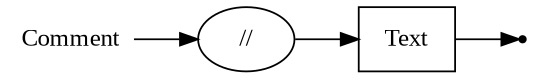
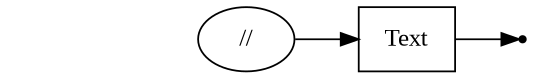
node "Comment": removed
